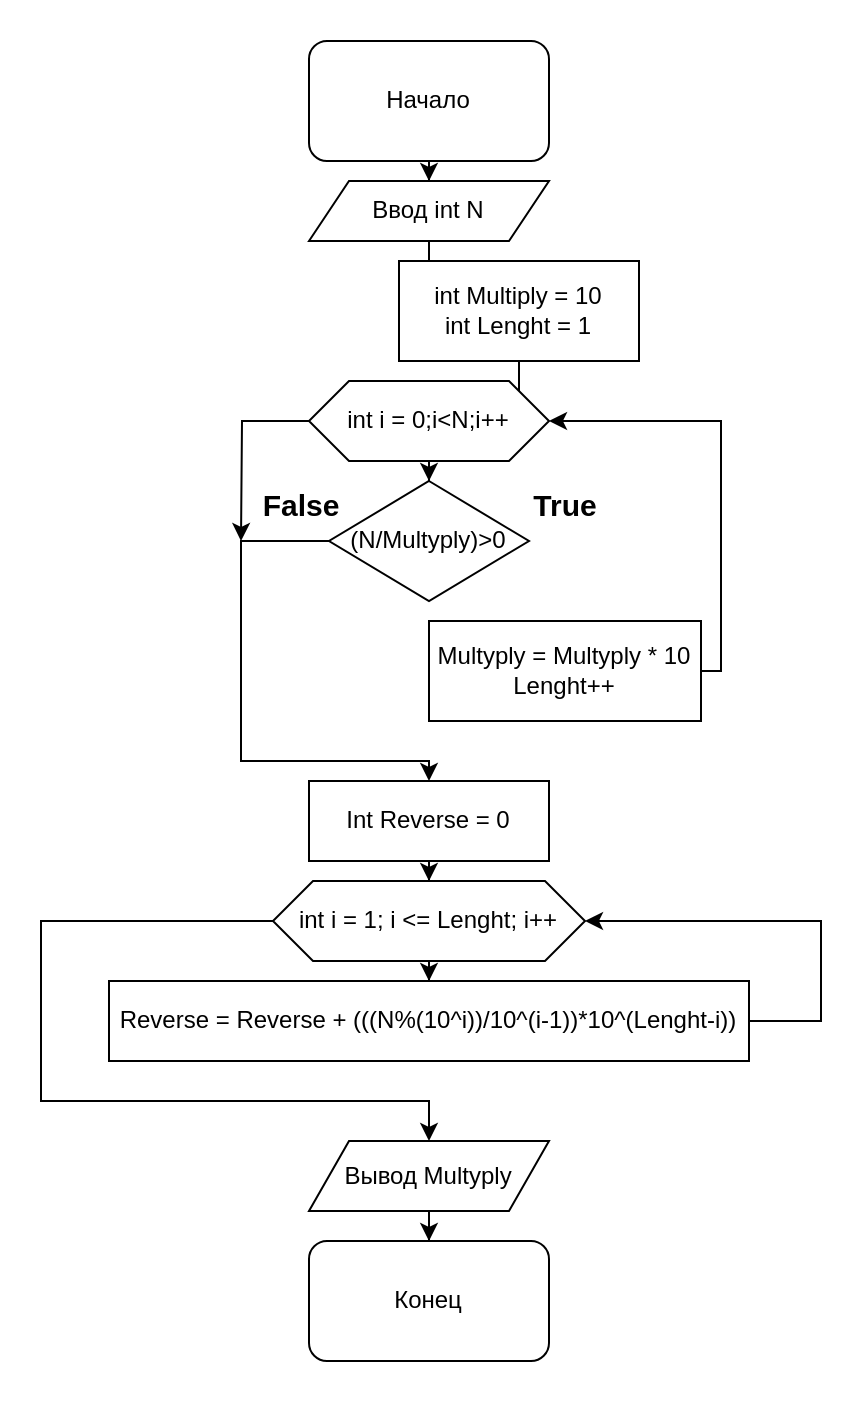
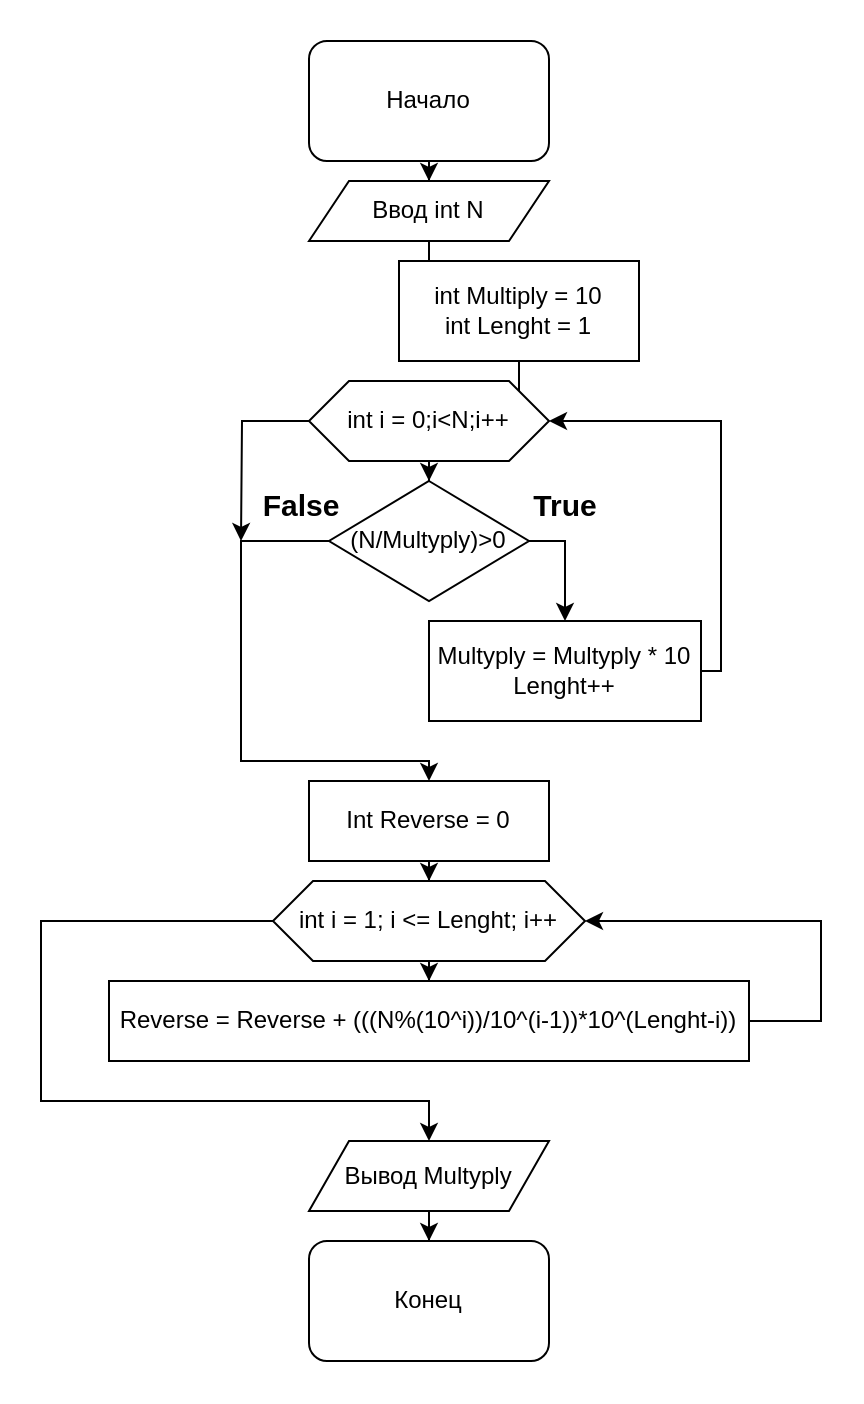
edge "(N/Multyply)>0" -> "Multyply = Multyply * 10 Lenght++": added
